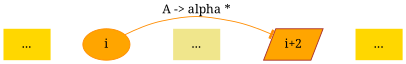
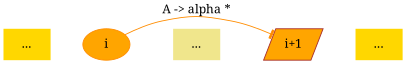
node "i+2": label "i+2" -> "i+1"
